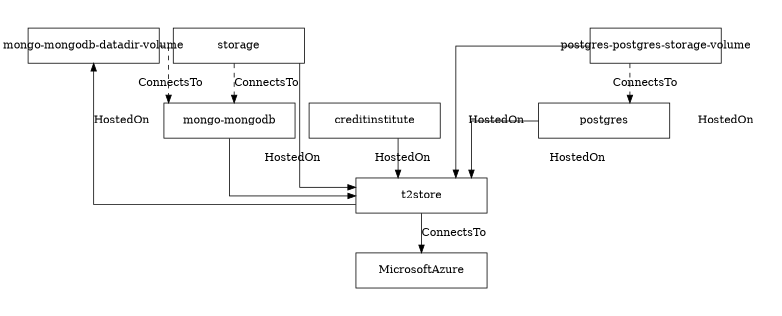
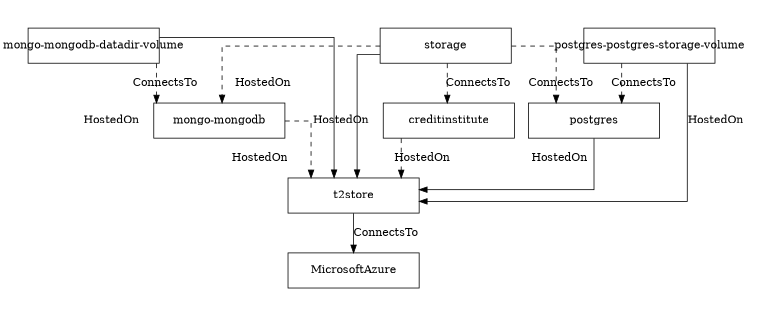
edge "storage" -> "postgres": added, label "ConnectsTo"
edge "storage" -> "creditinstitute": added, label "ConnectsTo"
edge "storage" -> "mongo-mongodb": label "ConnectsTo" -> "HostedOn"
edge "creditinstitute" -> "t2store": style solid -> dashed
edge "mongo-mongodb" -> "t2store": style solid -> dashed
edge "t2store" -> "mongo-mongodb-datadir-volume": reversed
